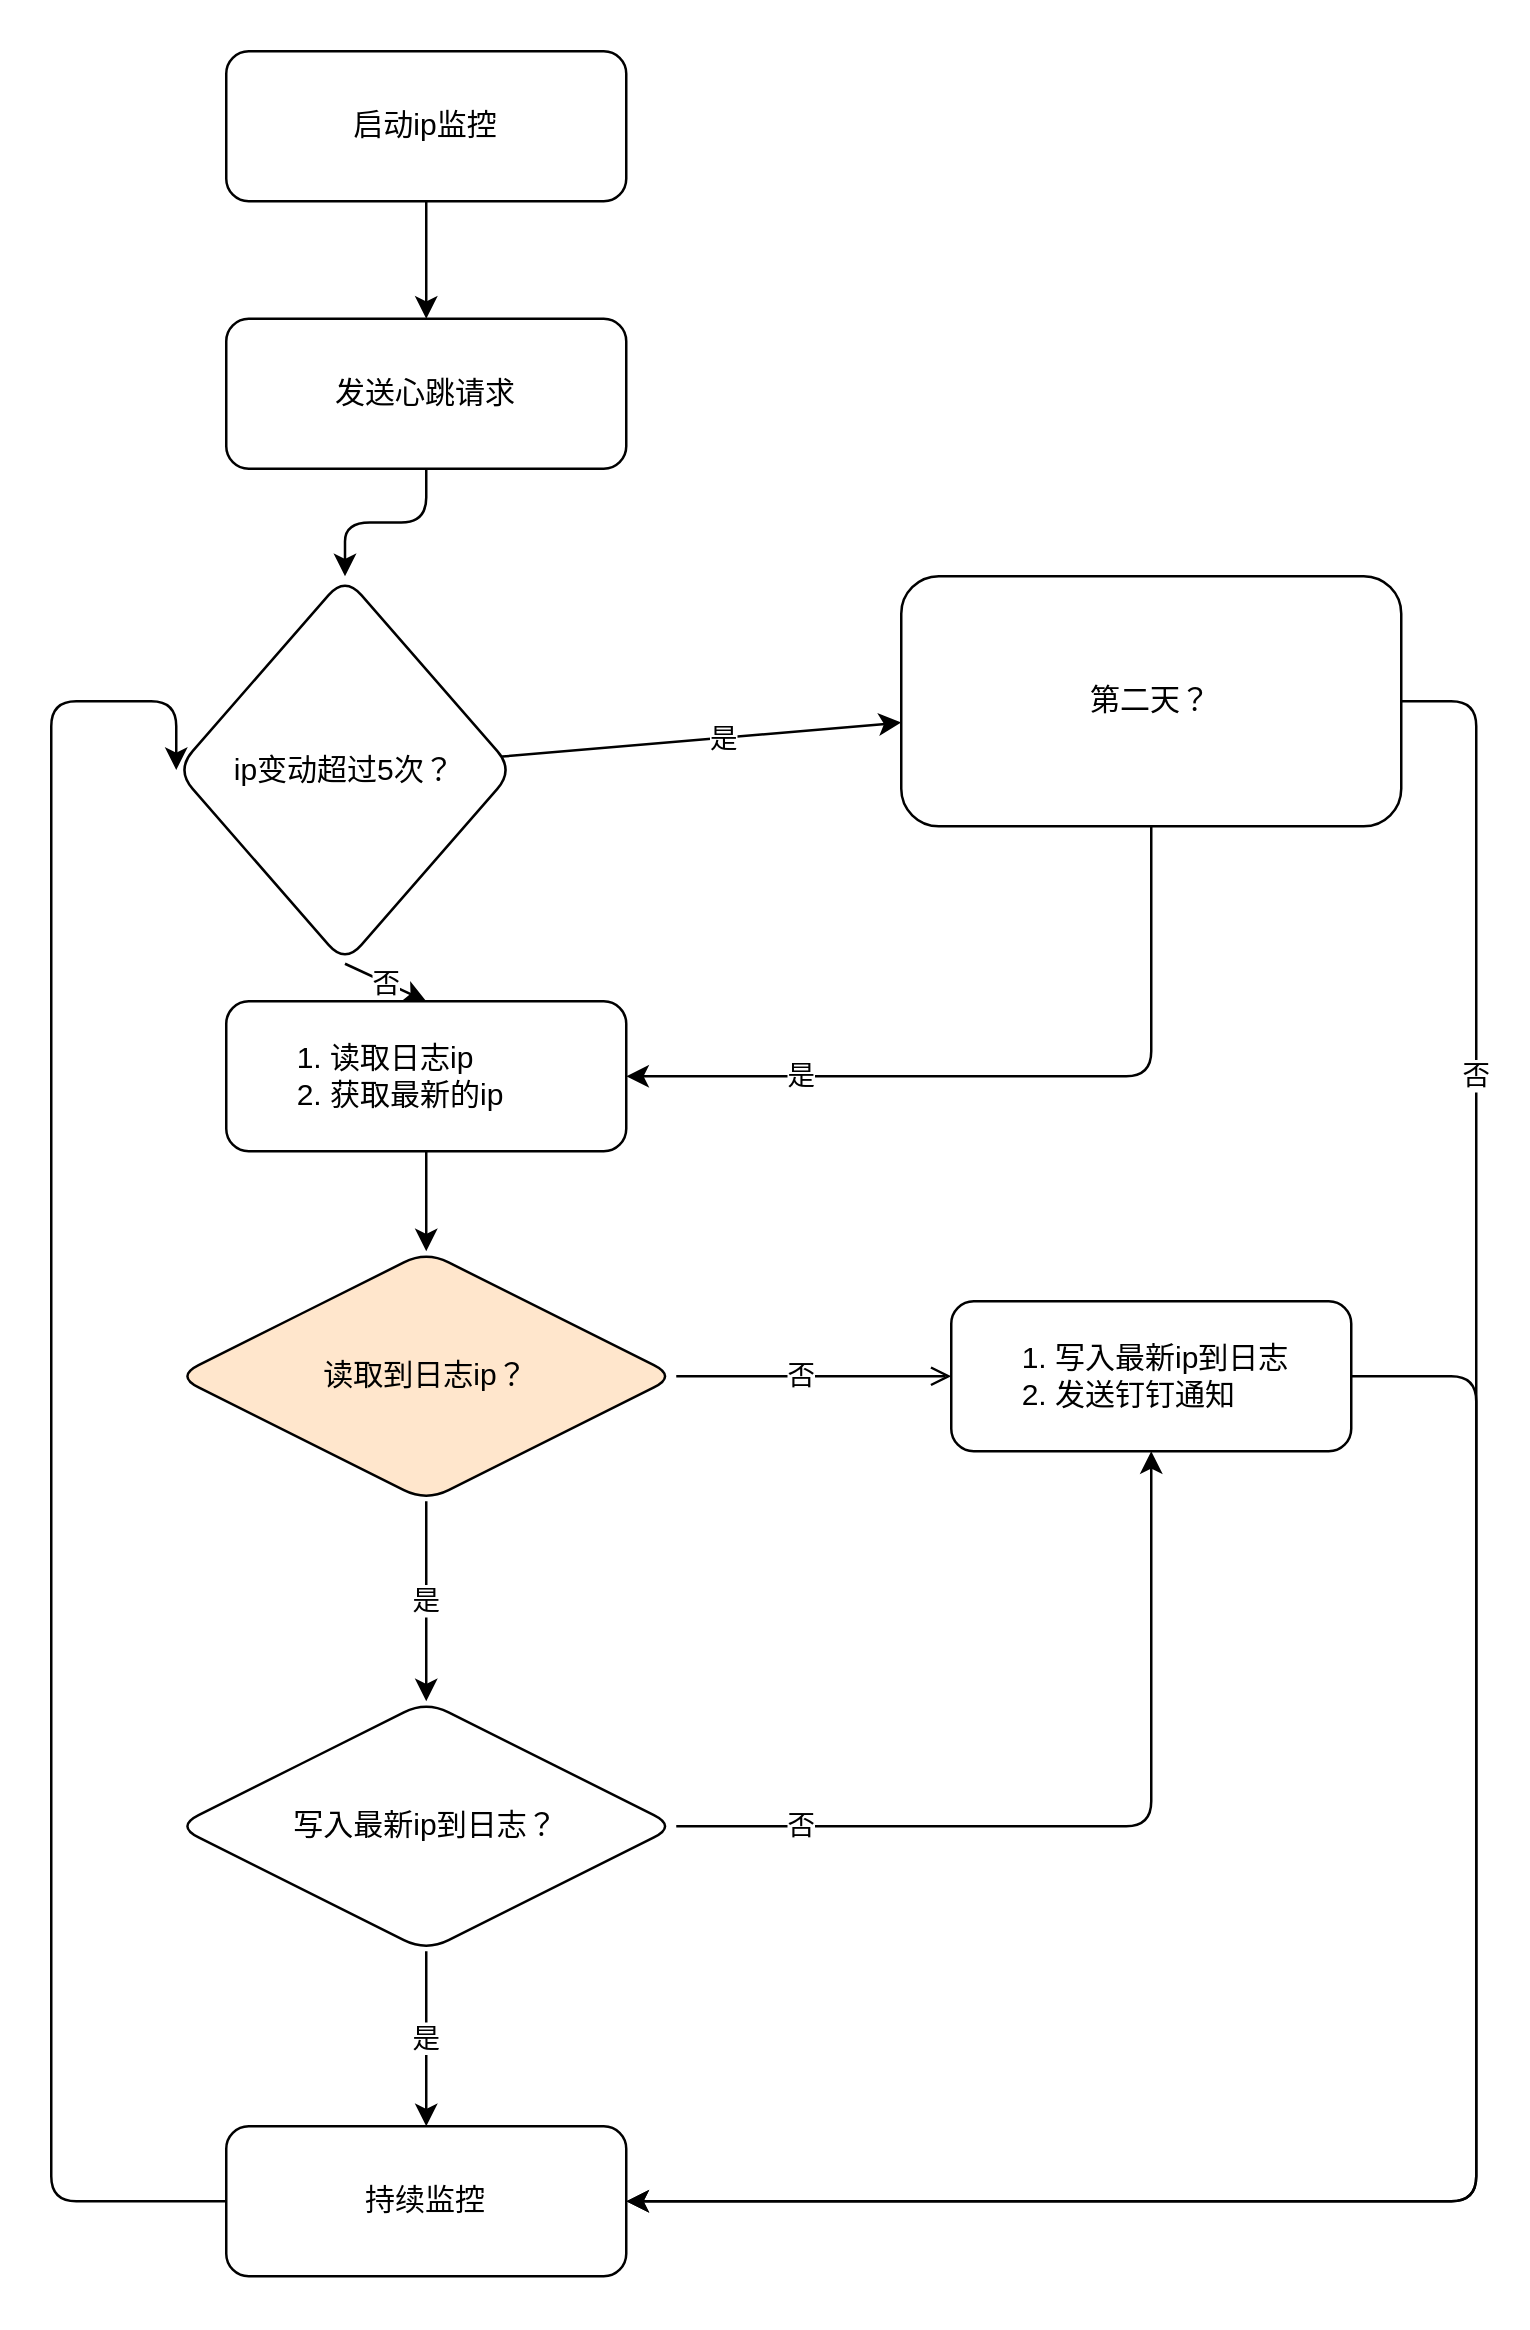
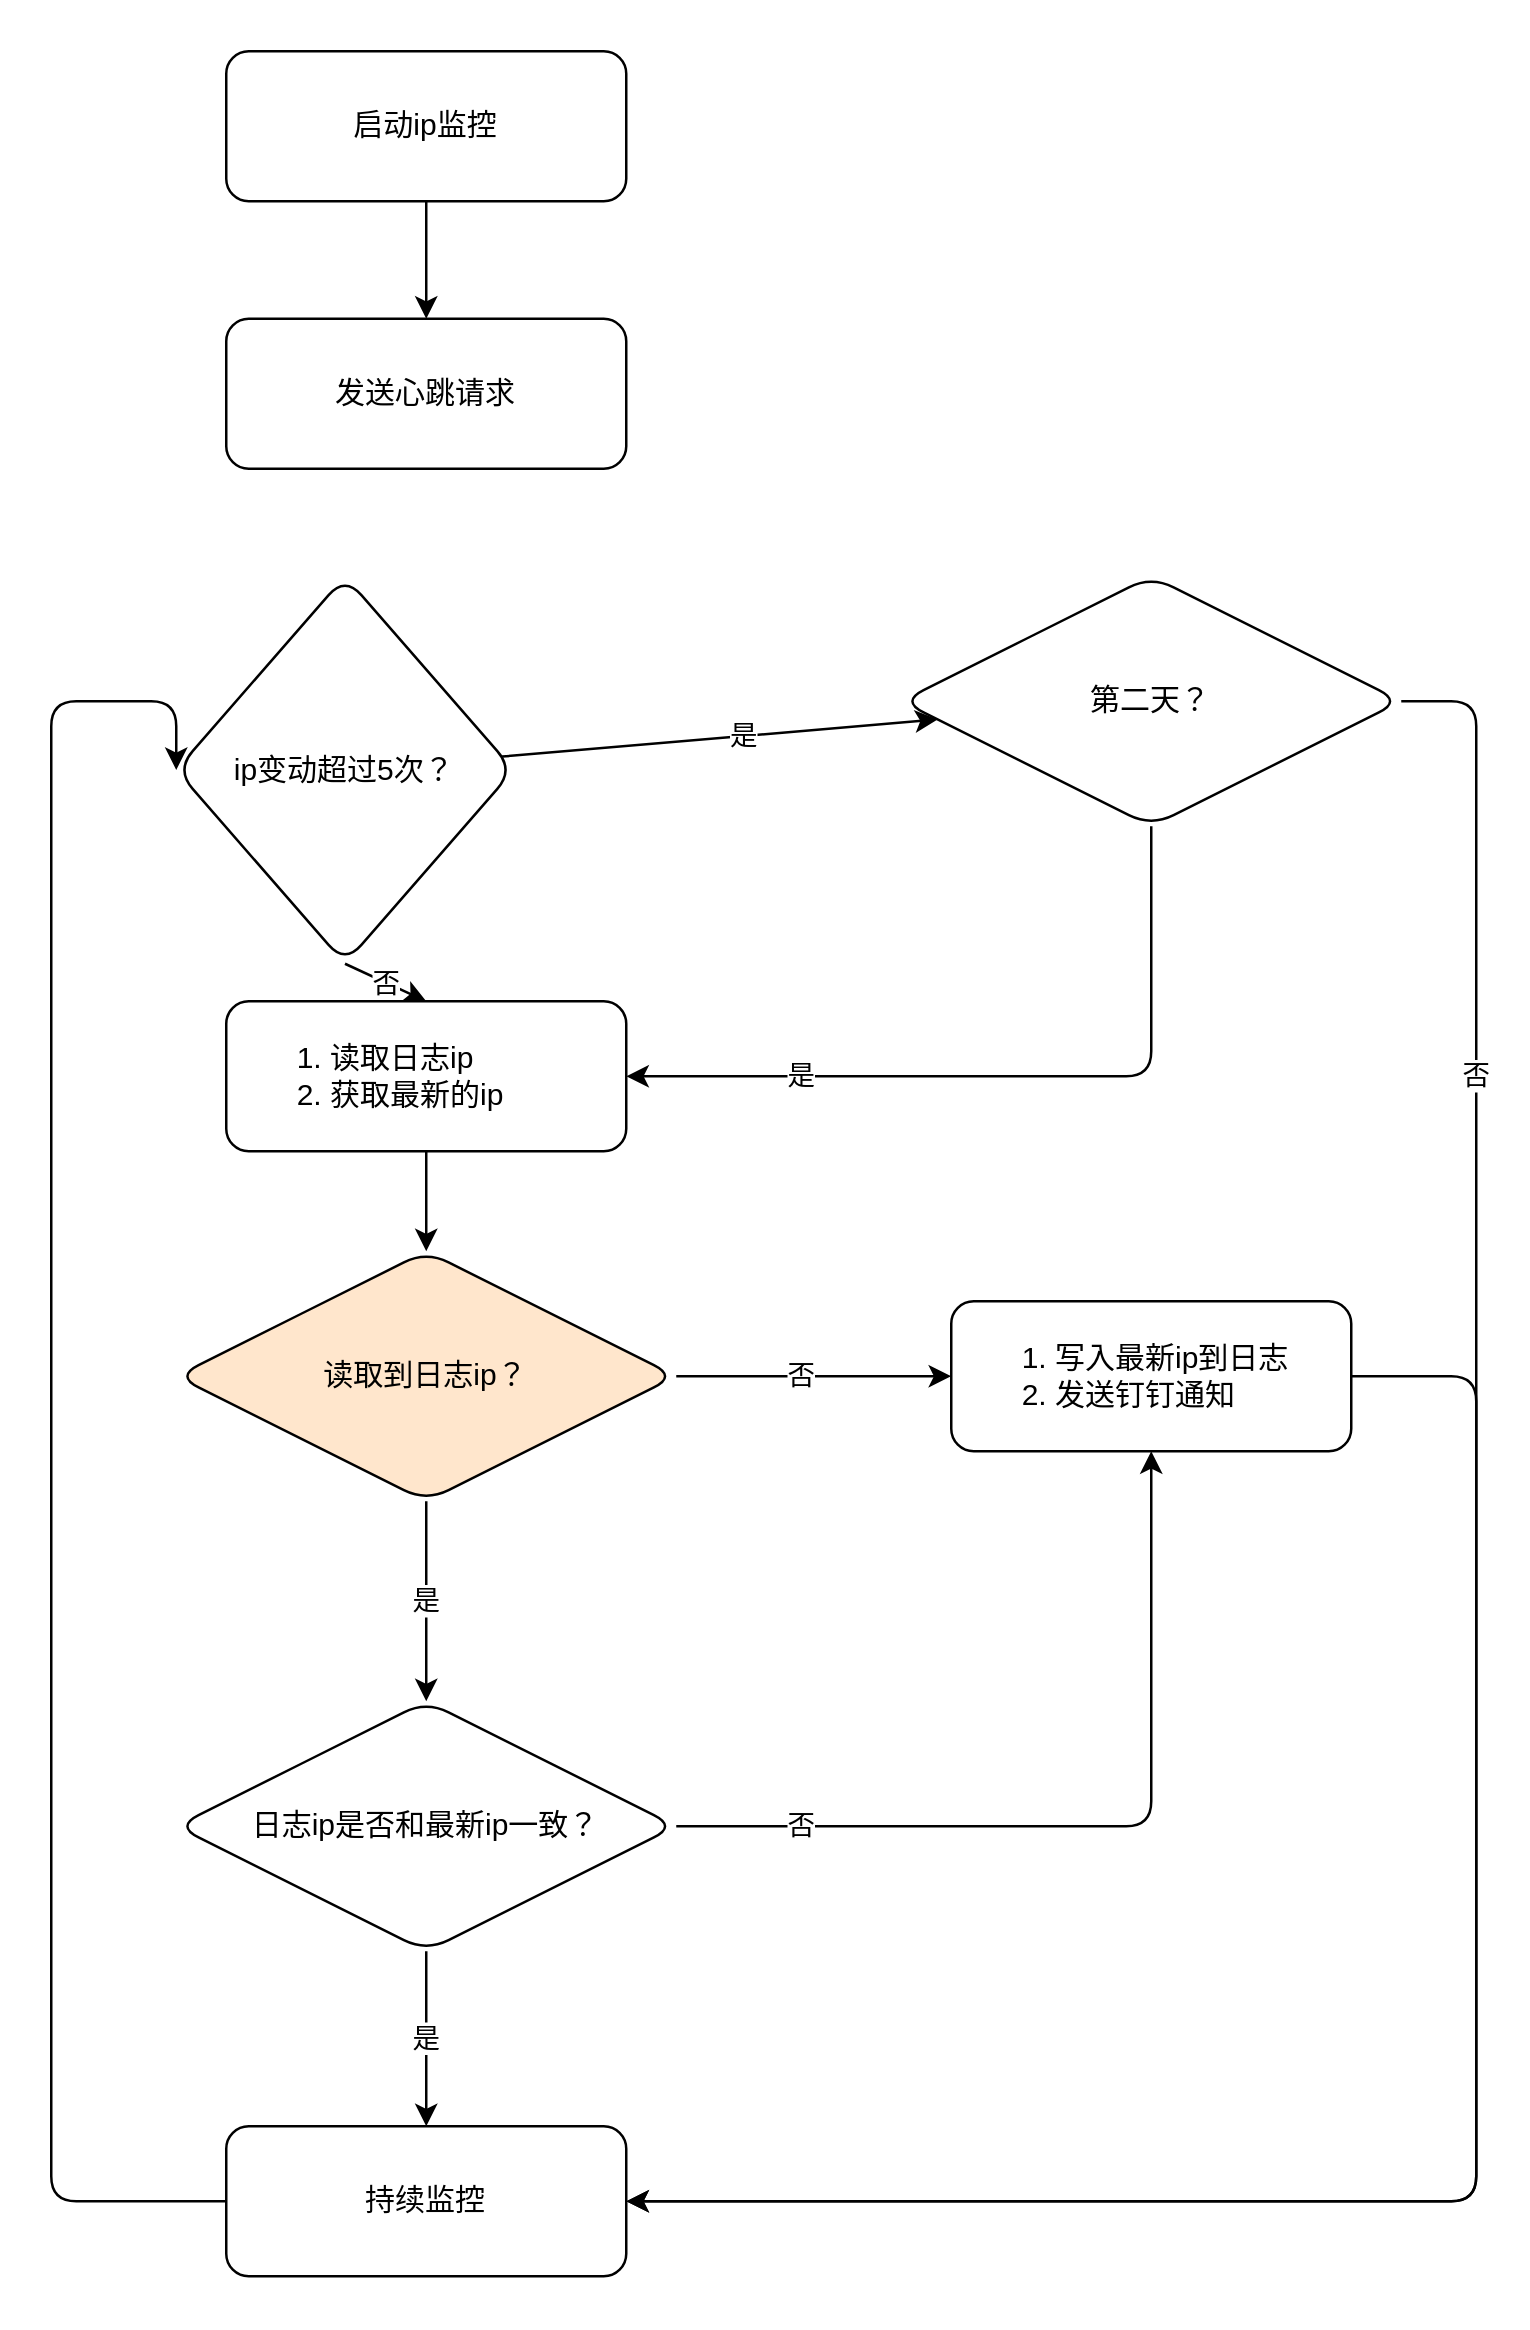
edge "发送心跳请求" -> "ip变动超过5次？": removed
node "第二天？": shape rounded rectangle -> diamond
edge "读取到日志ip？" -> "写入最新ip到日志 发送钉钉通知": arrowhead open -> classic
node "写入最新ip到日志？": label "写入最新ip到日志？" -> "日志ip是否和最新ip一致？"
